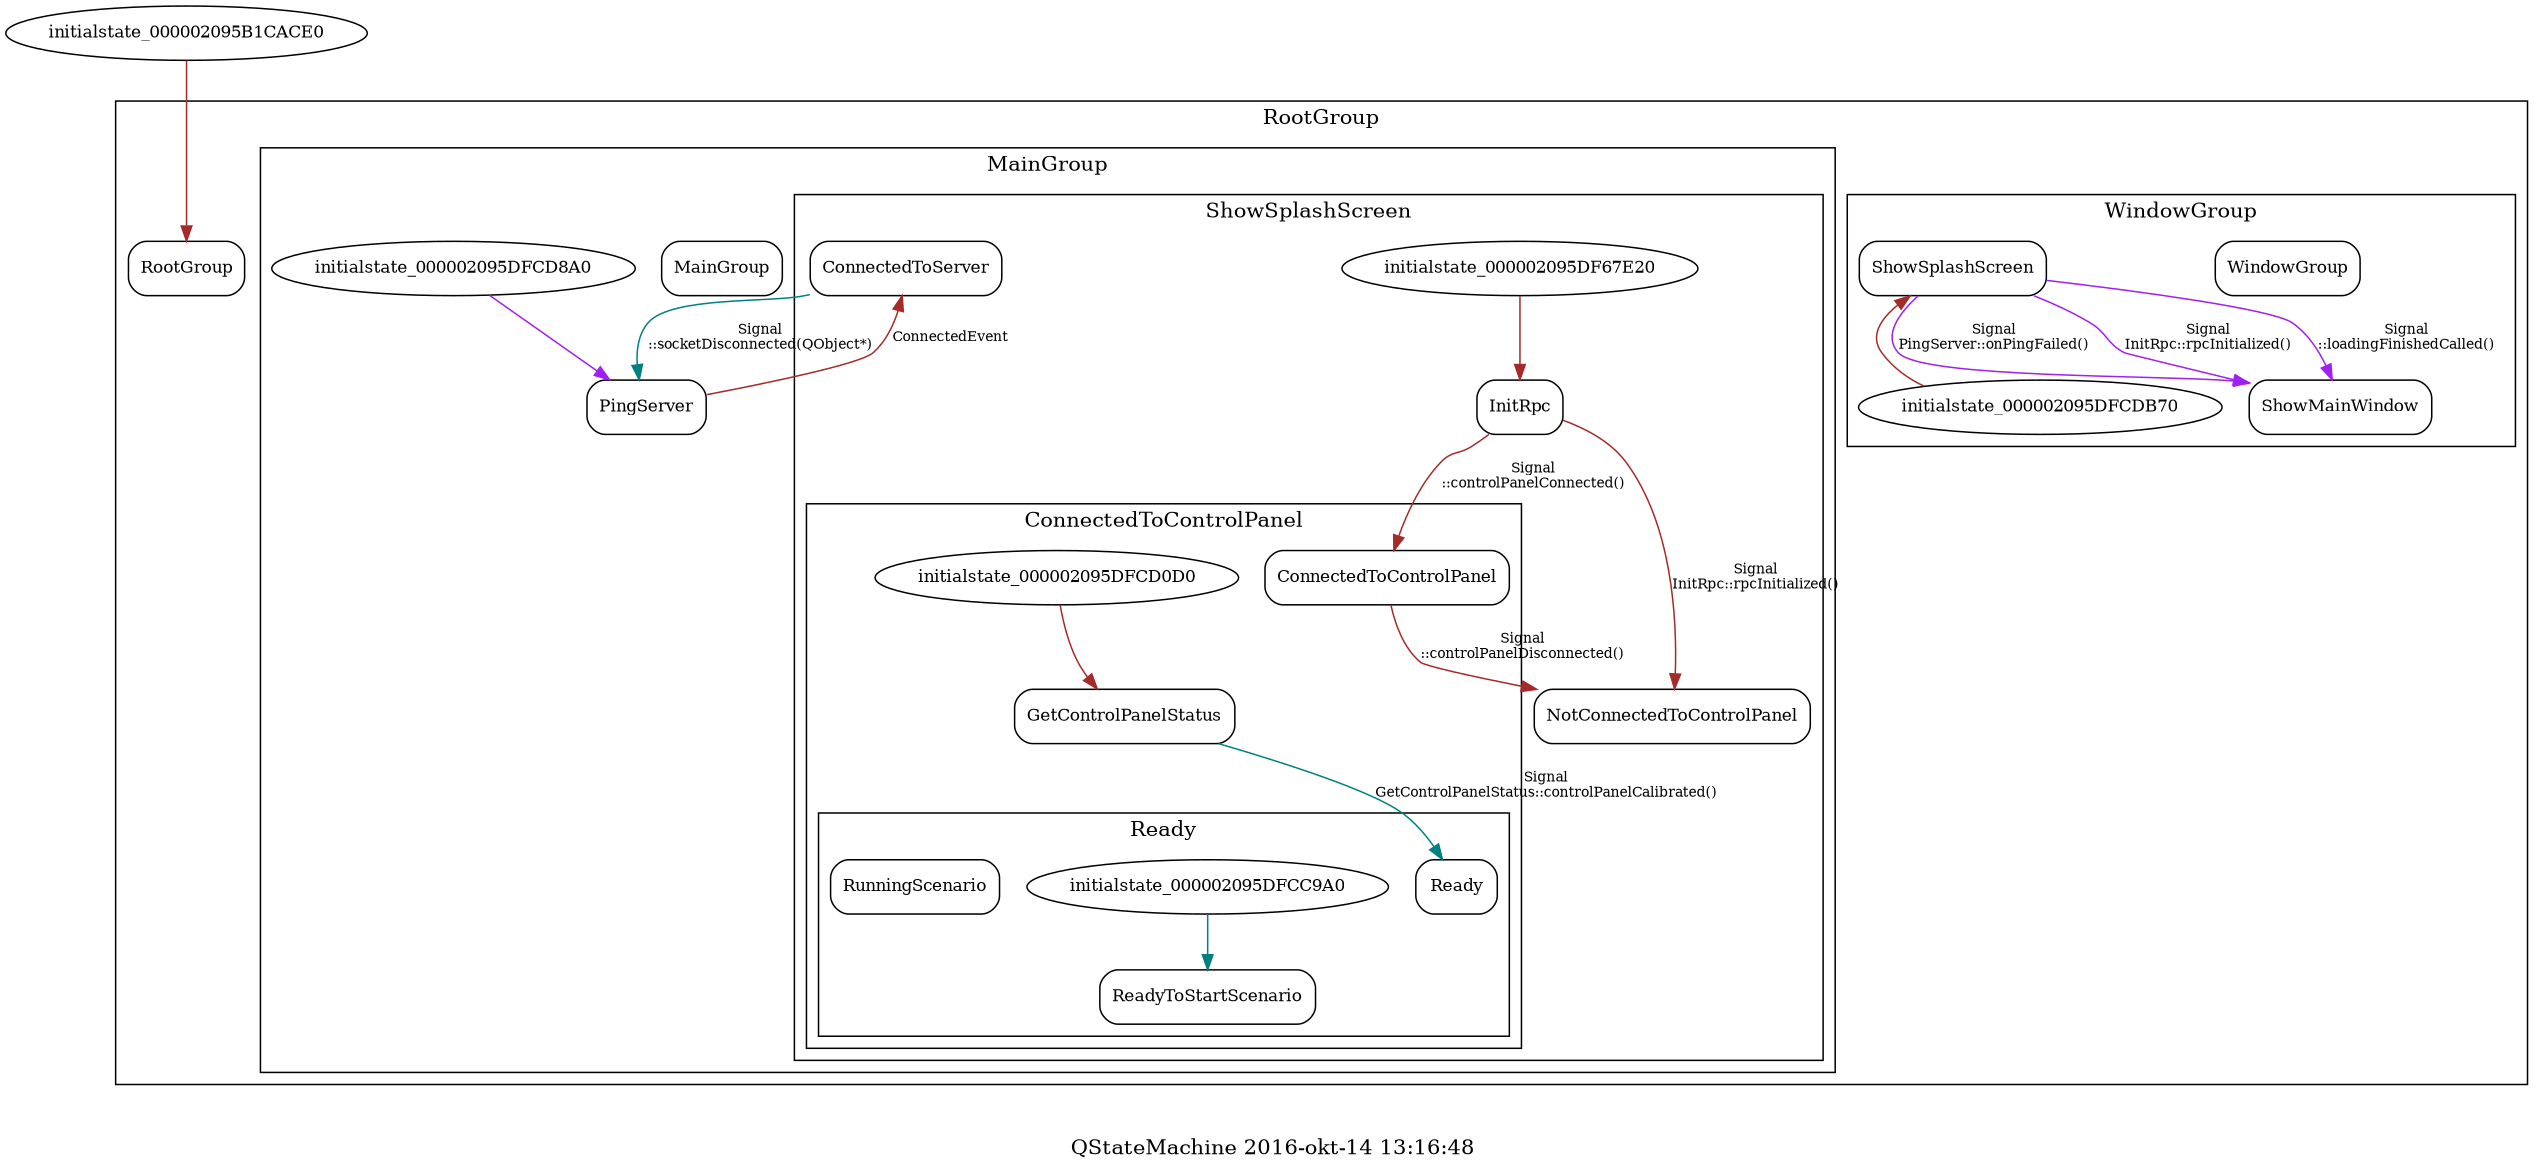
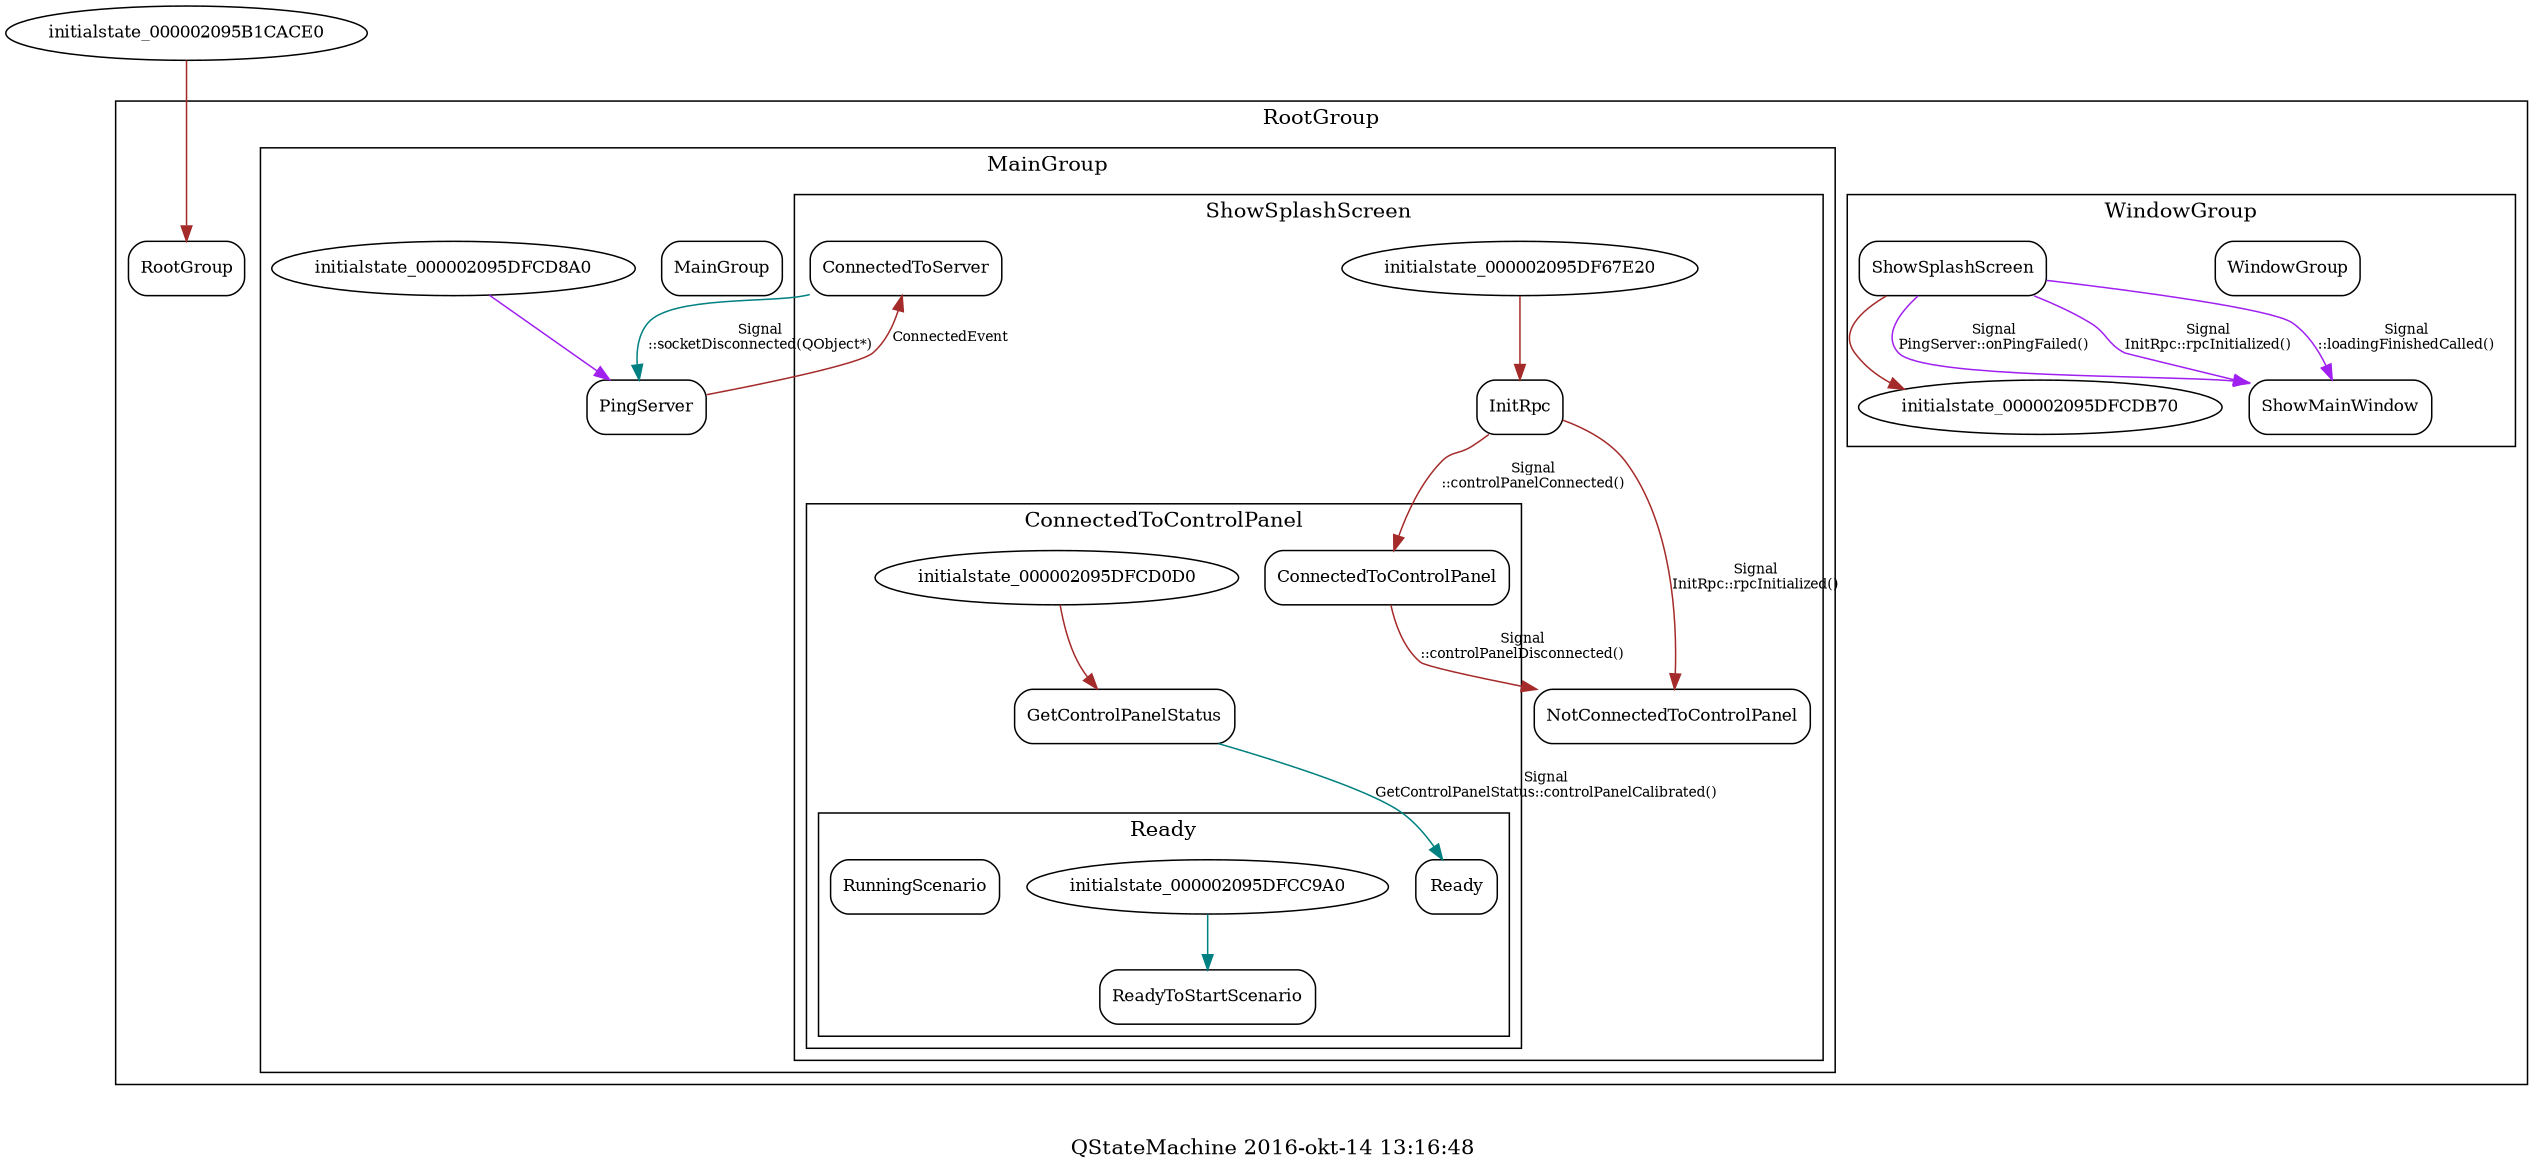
edge "initialstate_000002095DFCDB70" -> "ShowSplashScreen": reversed
